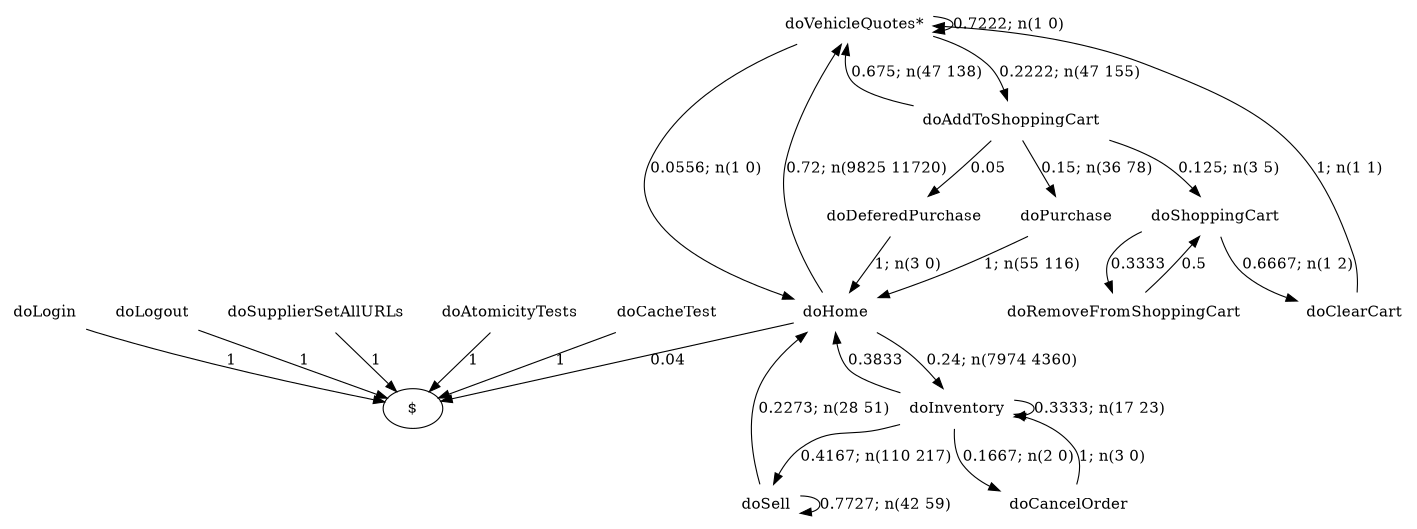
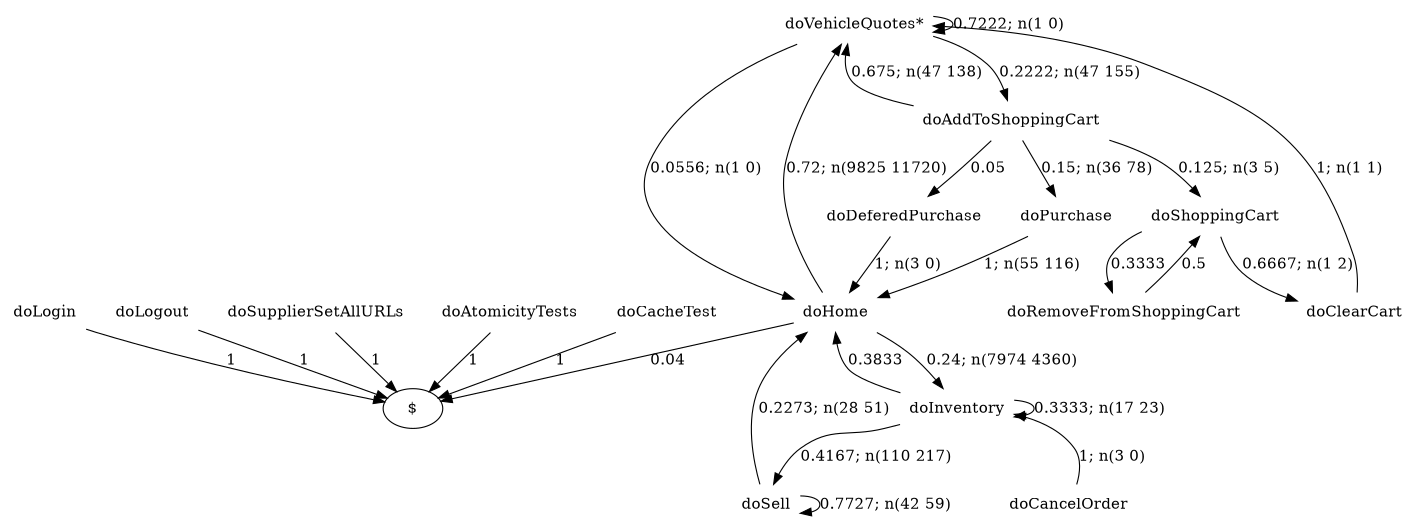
edge "doInventory" -> "doCancelOrder": removed, label "0.1667; n(2 0)"
